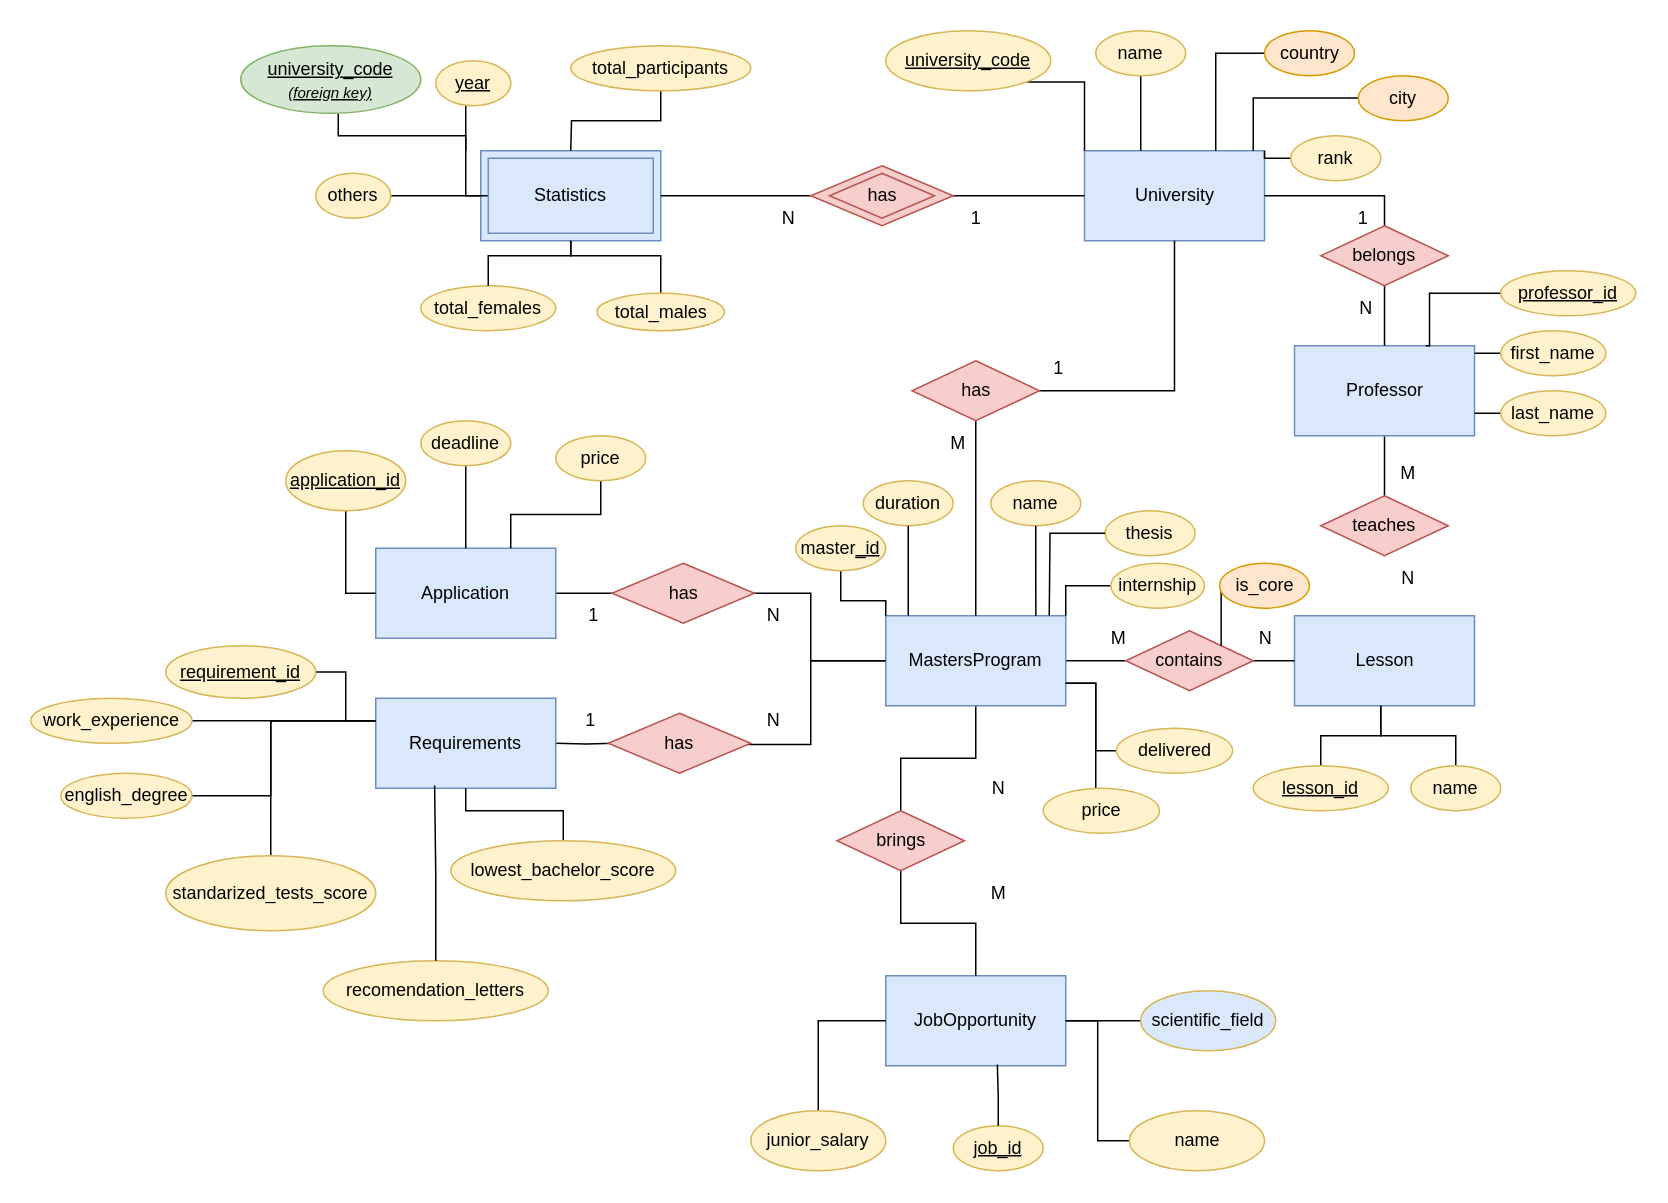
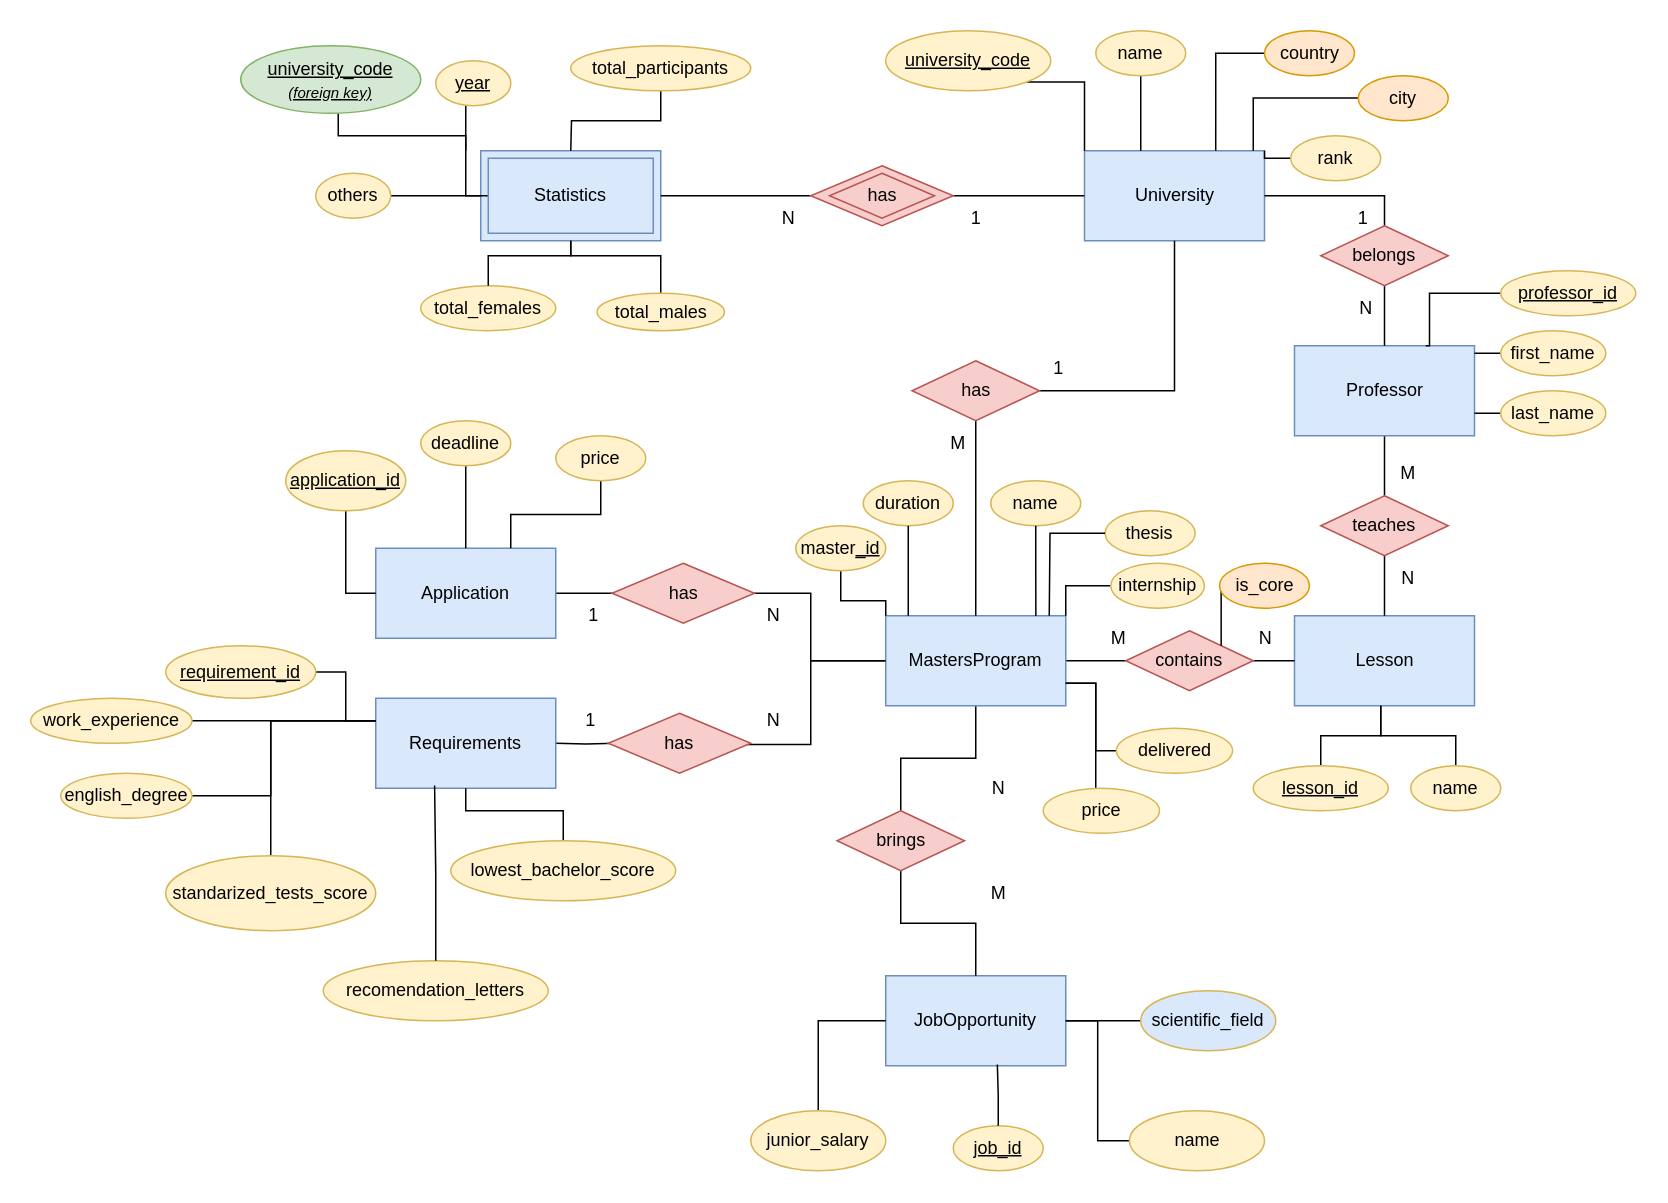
edge "teaches" -- "Lesson": added
